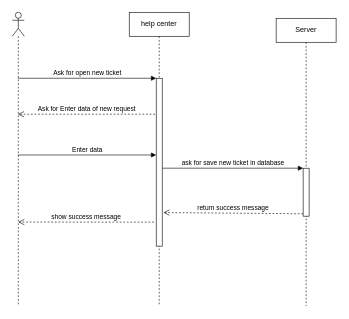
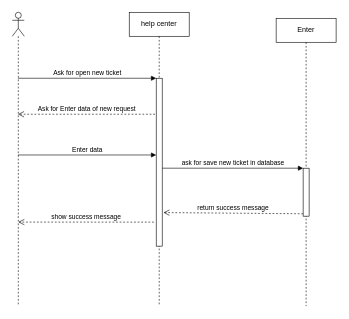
node "Server": label "Server" -> "Enter"
